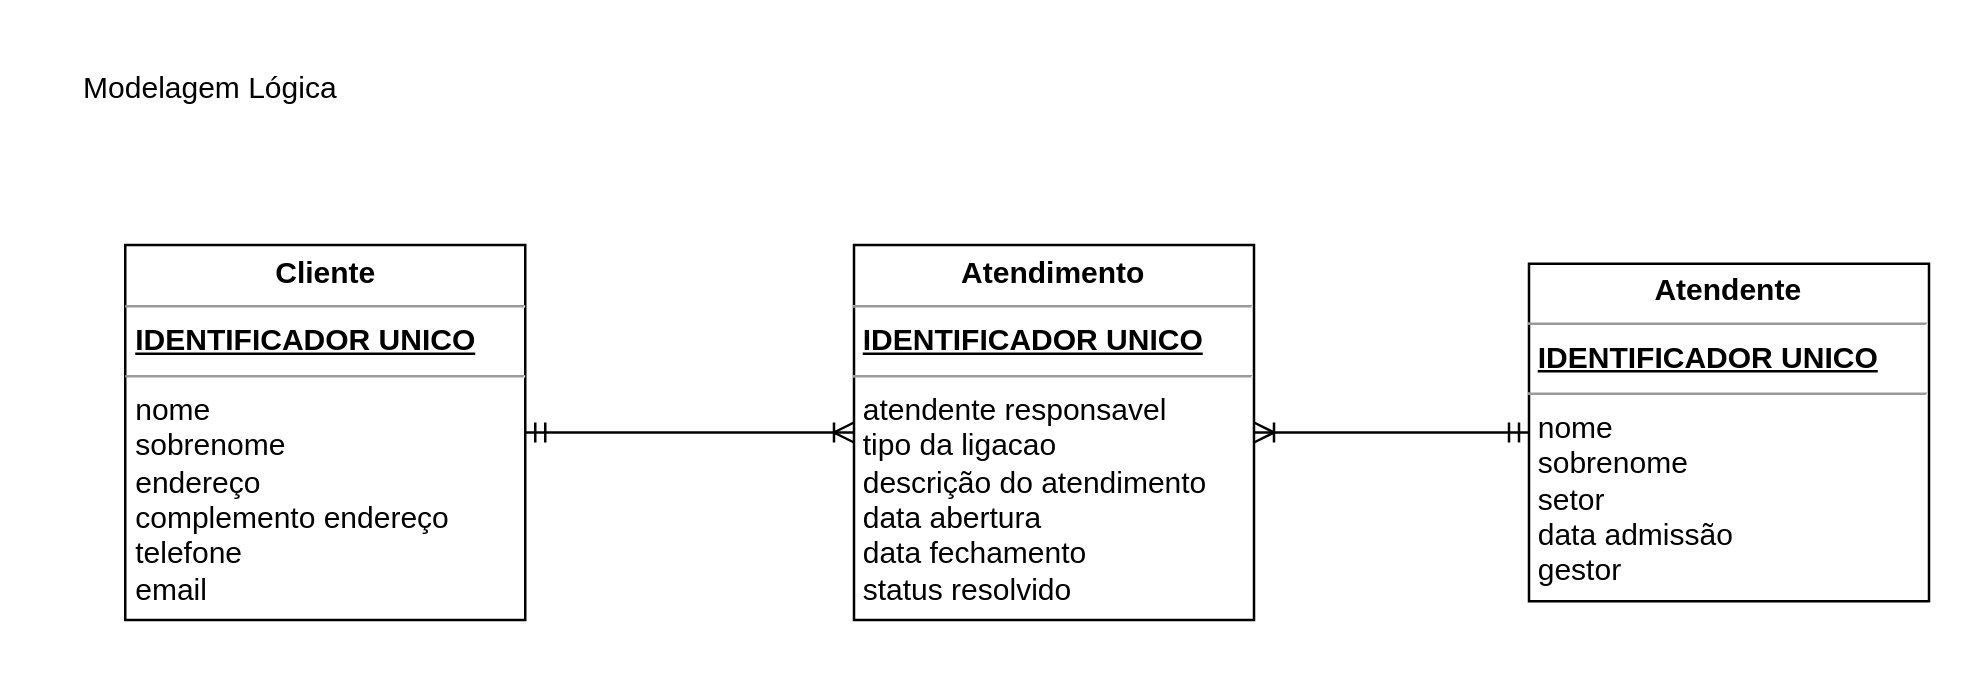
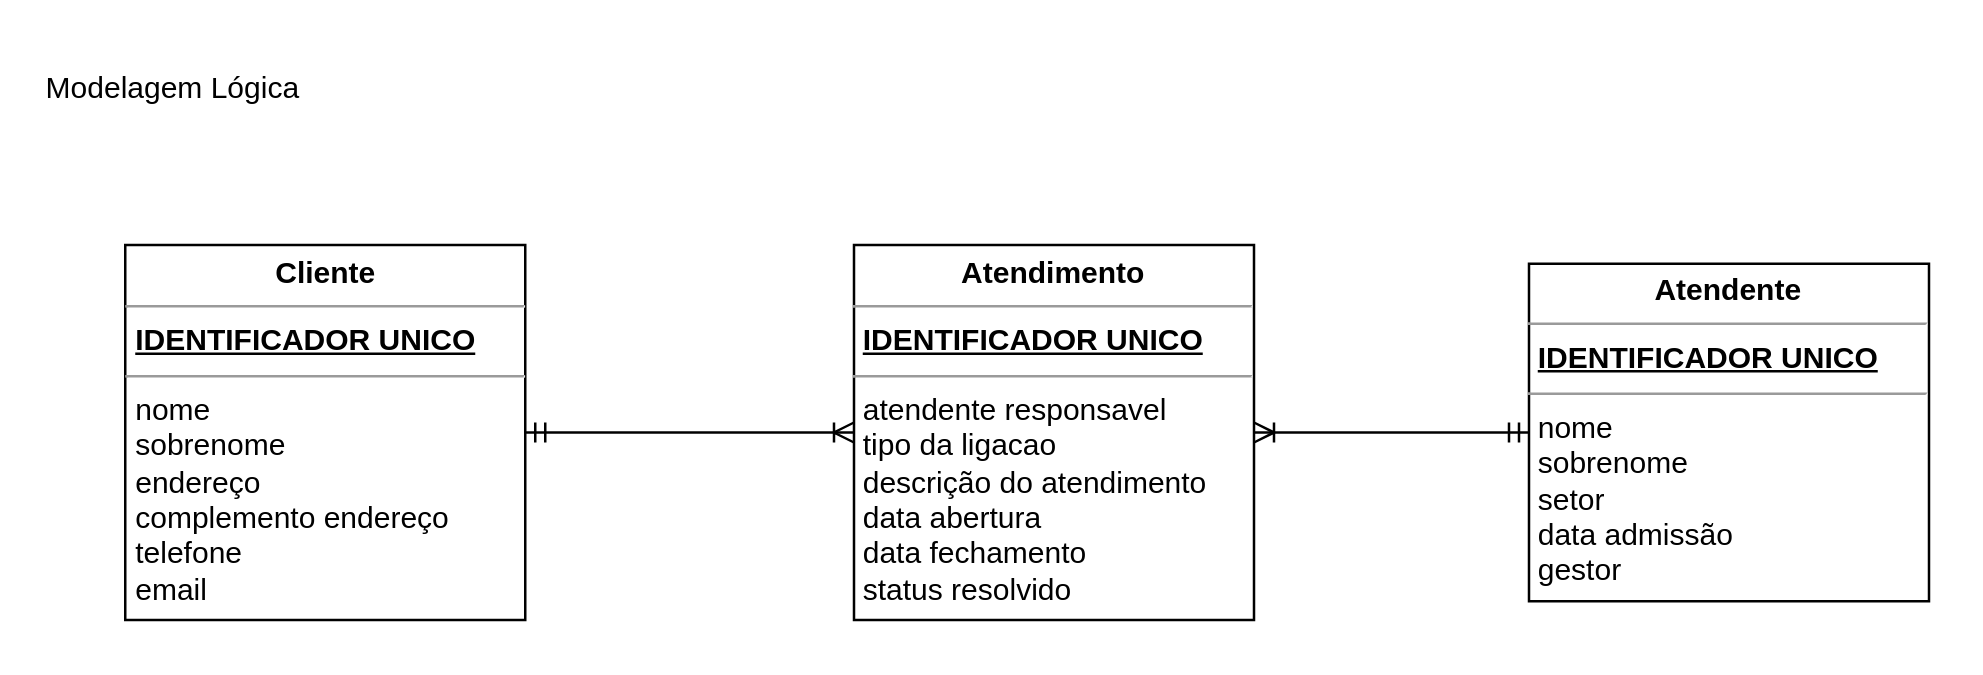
node "Modelagem Lógica": moved (214, 89) -> (176, 89)
